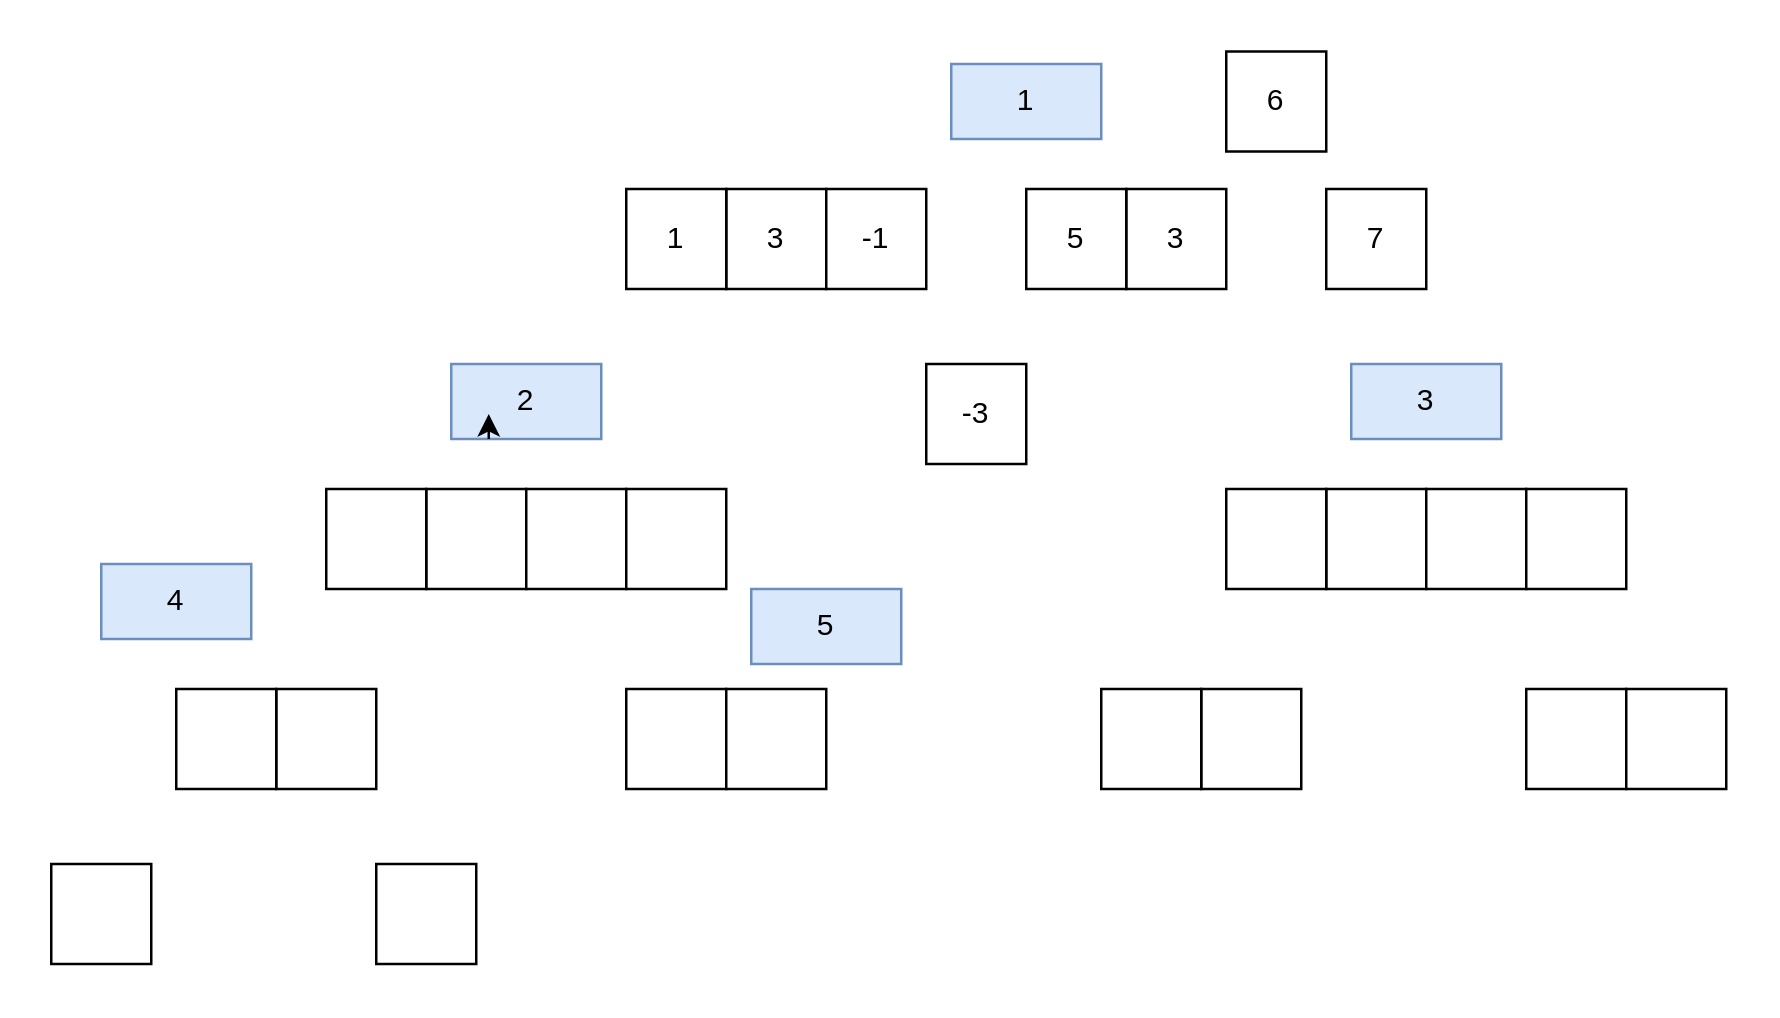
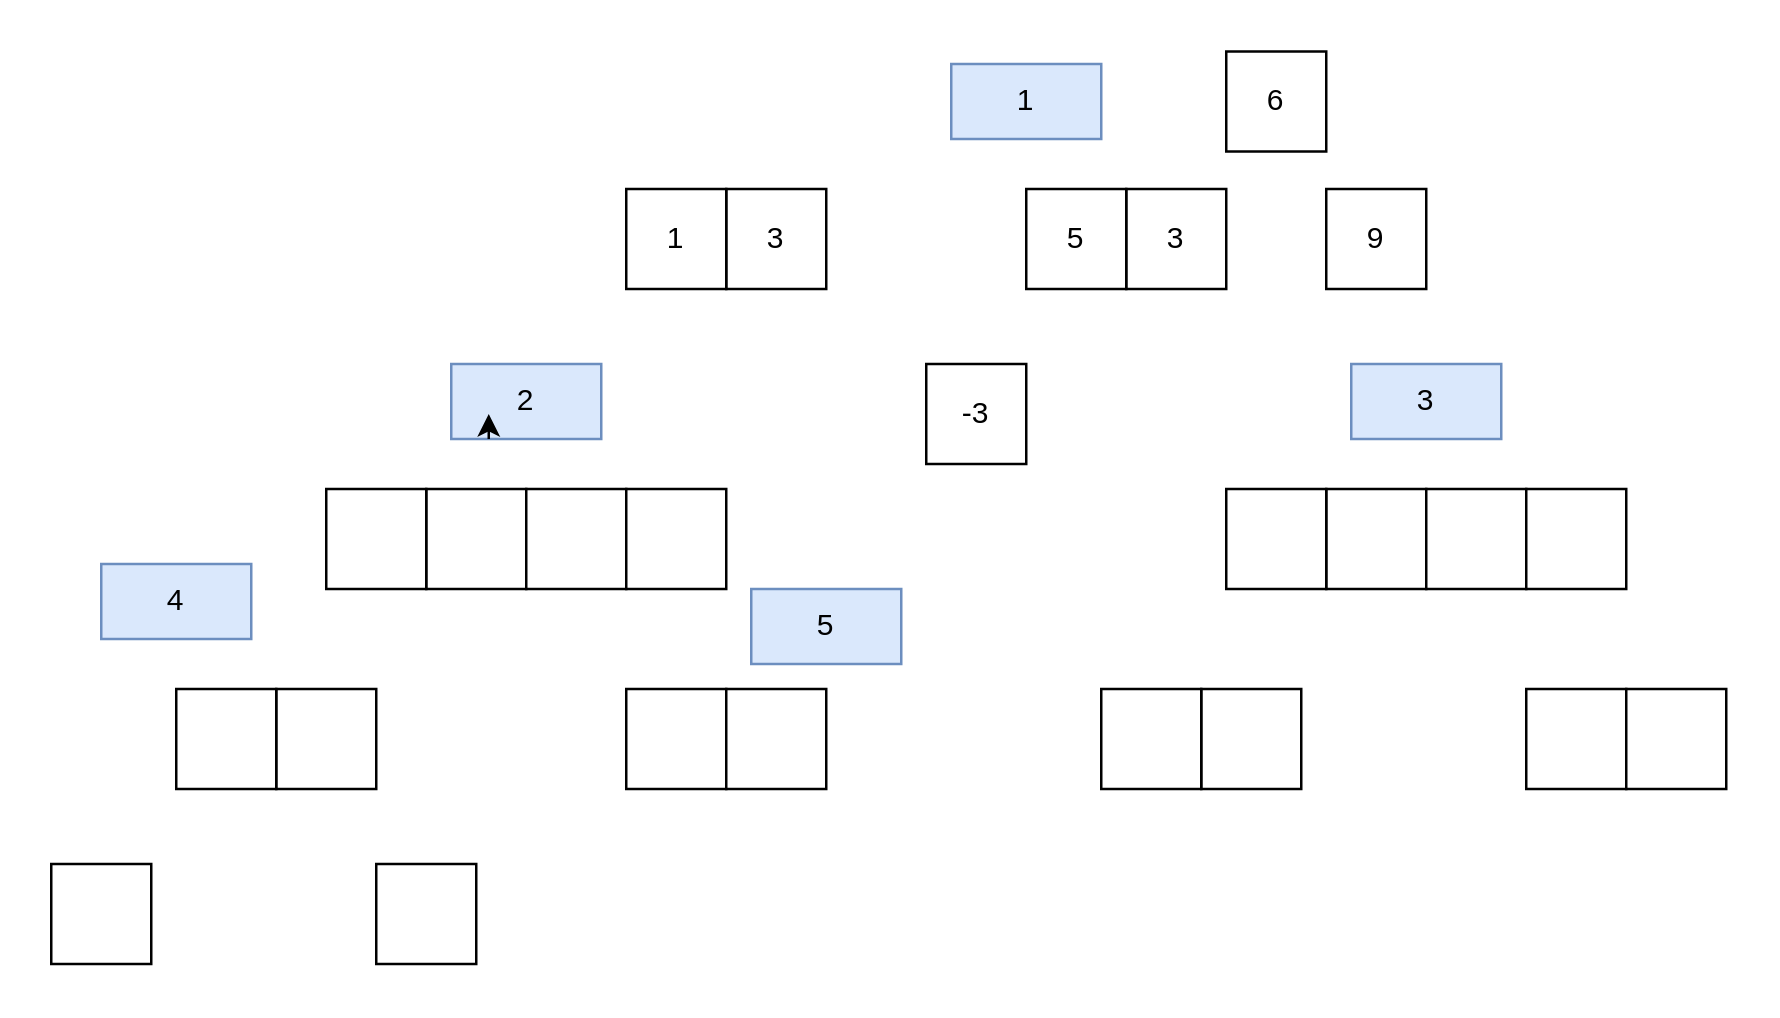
node "-1": removed
node "7": label "7" -> "9"
